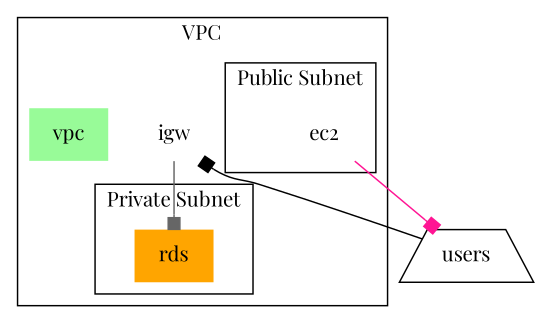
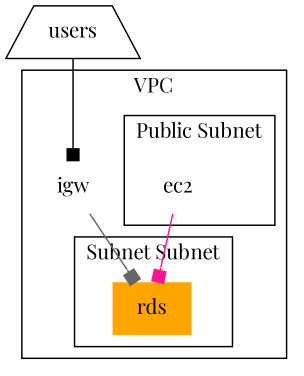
node "vpc": removed
edge "ec2" -> "users": now "ec2" -> "rds"
cluster "Private Subnet": label "Private Subnet" -> "Subnet Subnet"
